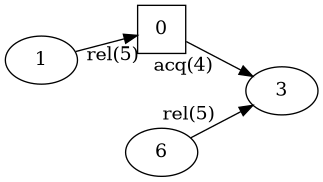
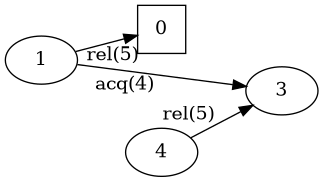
edge "0" -> "3": now "1" -> "3"
node "6": label "6" -> "4"
